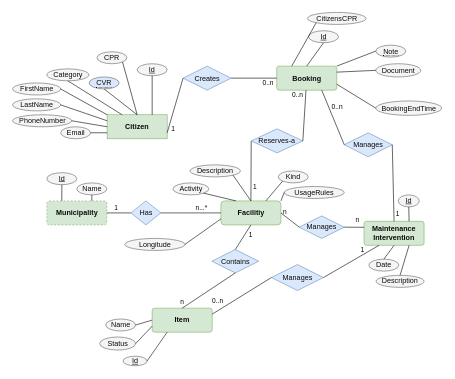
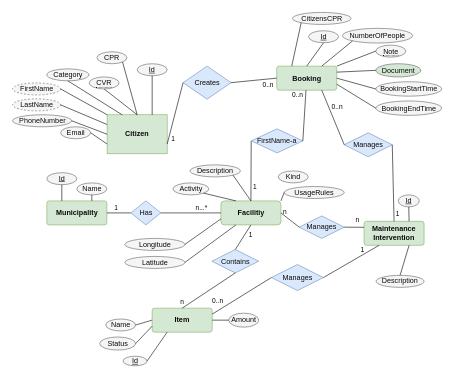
node "CitizensCPR": moved (337, 18) -> (322, 18)
node "NumberOfPeople": added
edge "NumberOfPeople" -- "Booking": added
node "Document": fillcolor #f5f5f5 -> #d5e8d4
node "Creates": size 48x24 -> 48x33
node "CVR": fillcolor #dae8fc -> #f5f5f5
edge "Booking" -- "BookingStartTime": added
node "FirstName": style solid -> dashed
node "BookingStartTime": added
node "LastName": style solid -> dashed
node "Citizen": size 60x24 -> 60x39
node "Reserves-a": label "Reserves-a" -> "FirstName-a"
edge "Kind" -- "Facilitiy": removed
node "Municipality": style dashed -> solid
edge "Facilitiy" -- "Latitude": added
edge "Maintenance Intervention" -- "Date": removed
node "Latitude": added
node "Date": removed
edge "Item" -- "Amount": added
node "Amount": added
